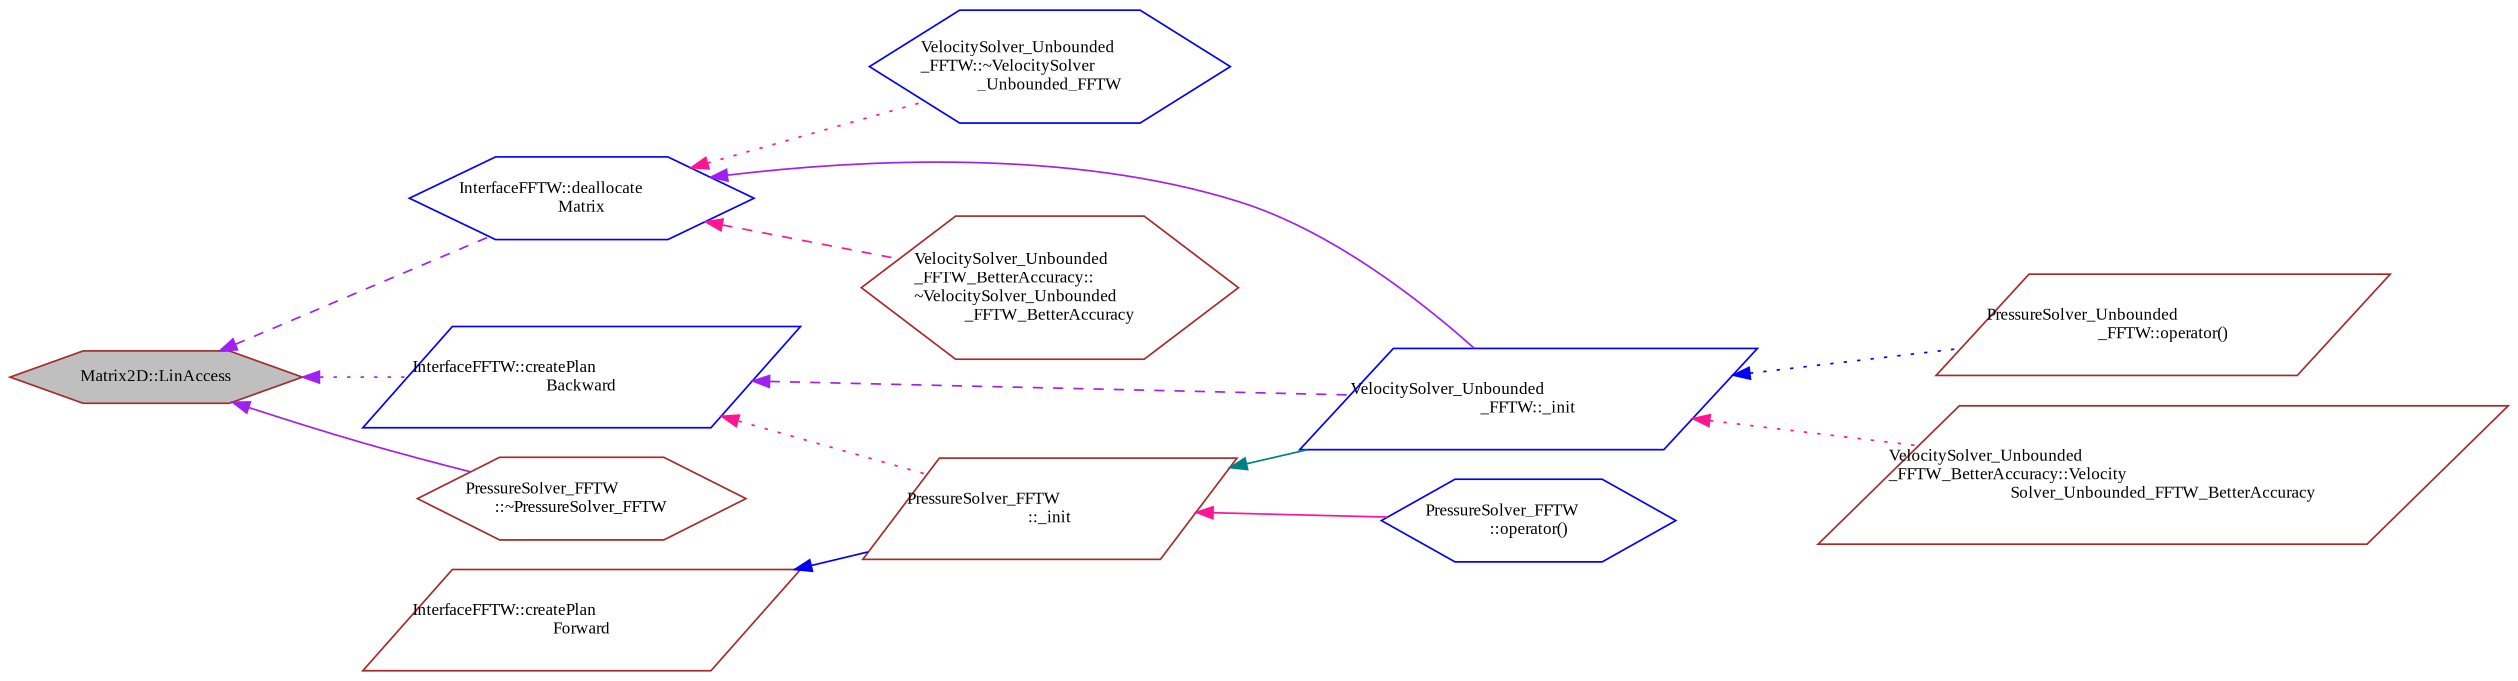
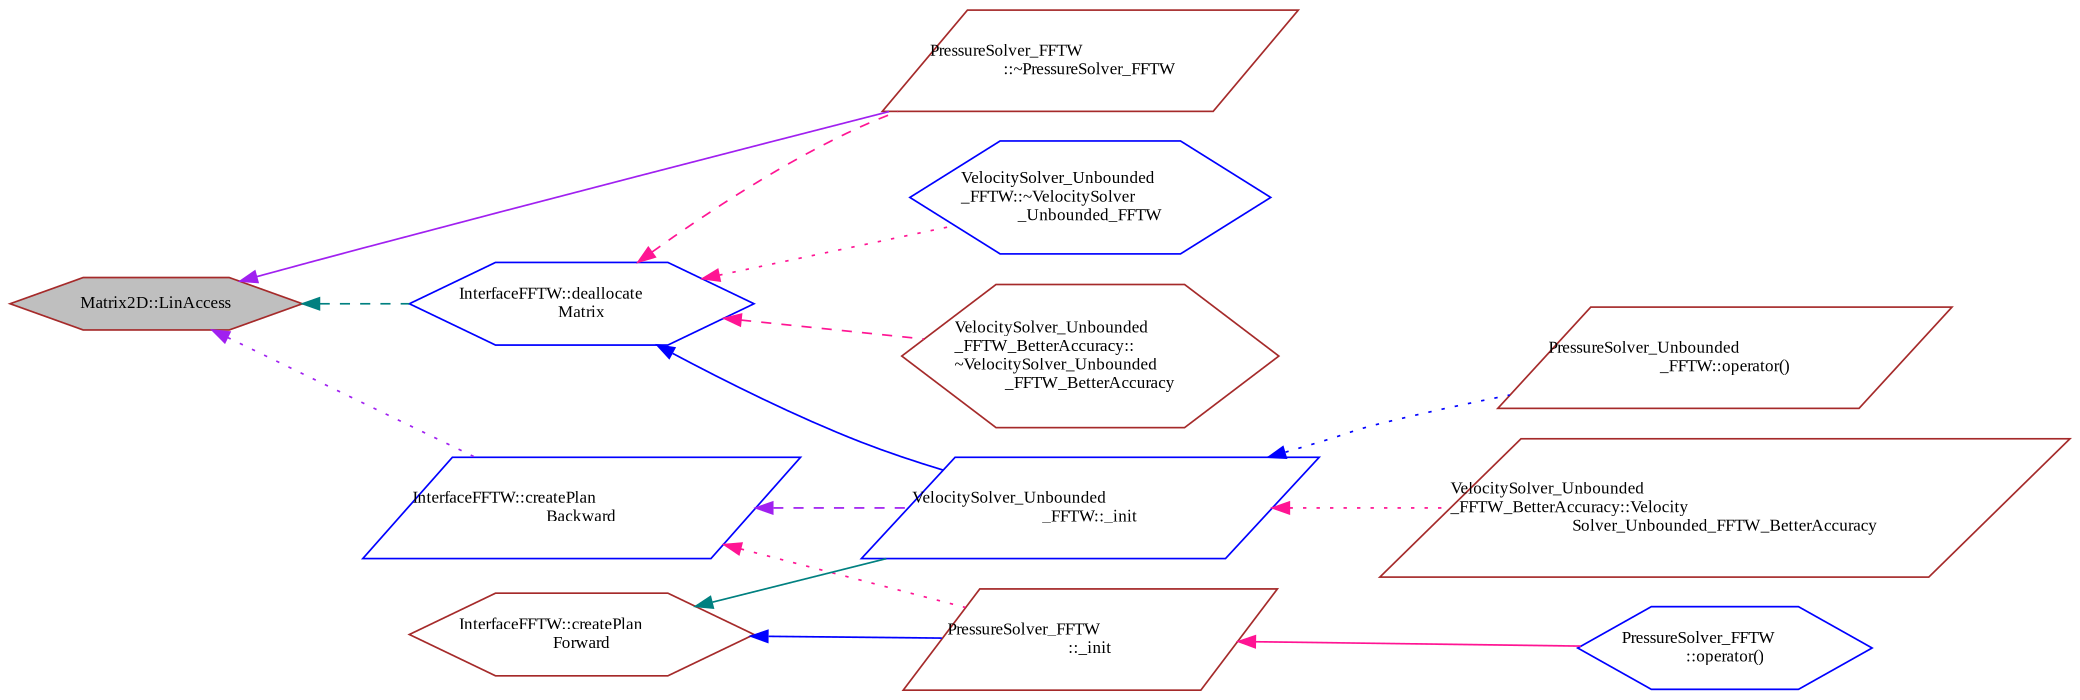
edge "PressureSolver_FFTW ::~PressureSolver_FFTW" -> "InterfaceFFTW::deallocate Matrix": added
edge "VelocitySolver_Unbounded _FFTW::_init" -> "InterfaceFFTW::deallocate Matrix": color purple -> blue
edge "InterfaceFFTW::deallocate Matrix" -> "Matrix2D::LinAccess": color purple -> teal
edge "VelocitySolver_Unbounded _FFTW::_init" -> "PressureSolver_FFTW ::_init": now "VelocitySolver_Unbounded _FFTW::_init" -> "InterfaceFFTW::createPlan Forward"
node "PressureSolver_FFTW ::~PressureSolver_FFTW": shape hexagon -> parallelogram
node "InterfaceFFTW::createPlan Forward": shape parallelogram -> hexagon
